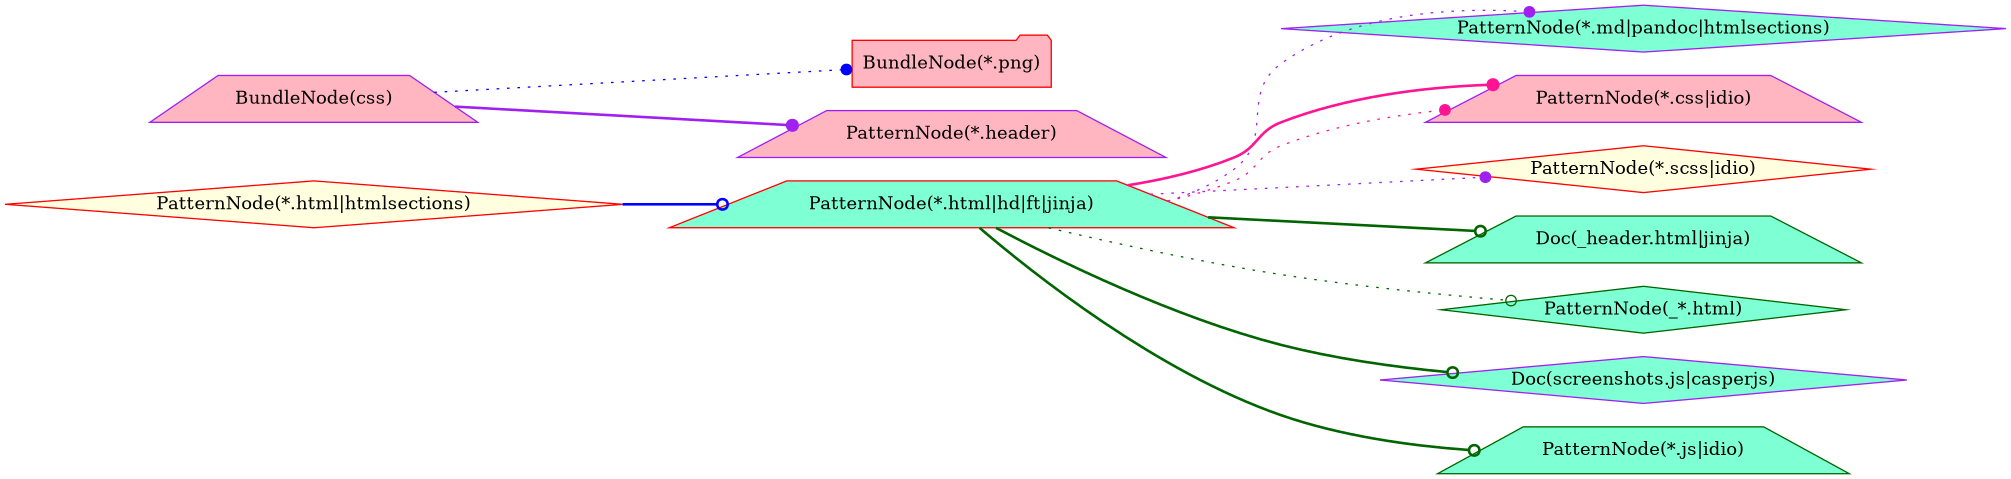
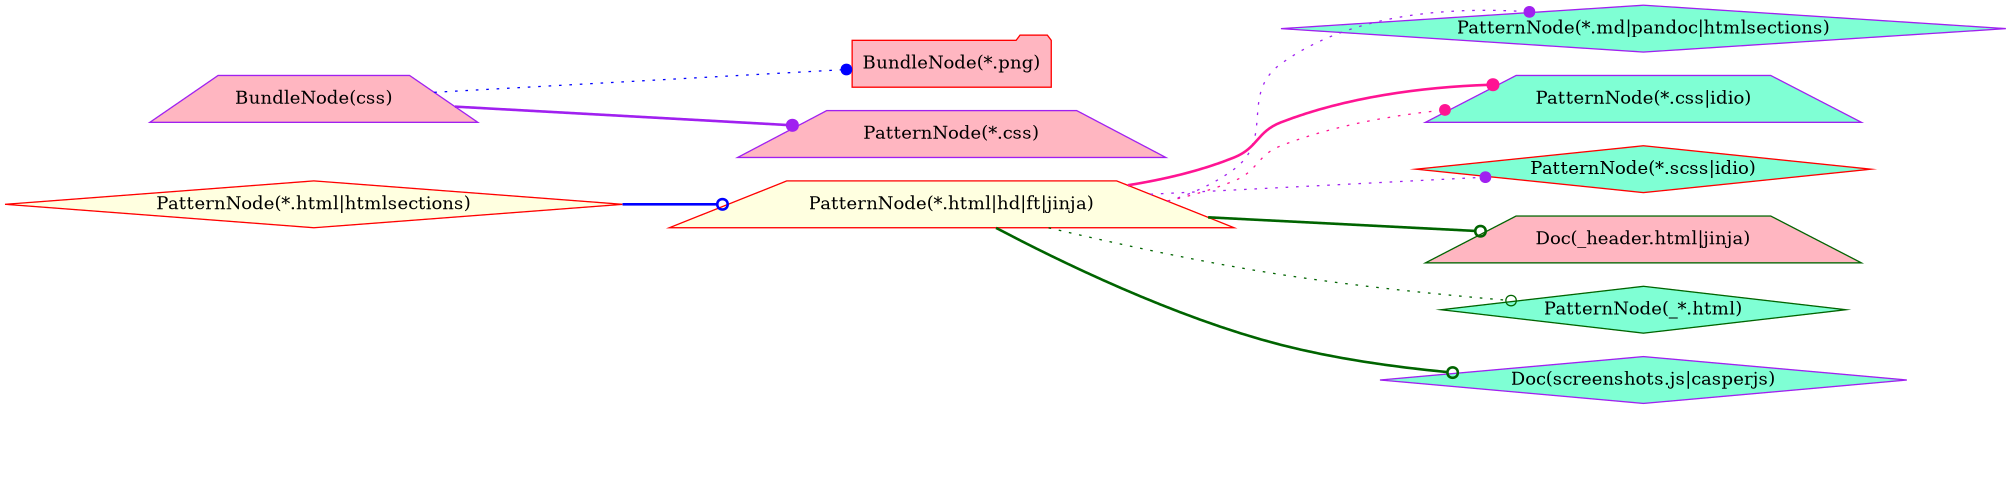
node "PatternNode(*.css|idio)": fillcolor lightpink -> aquamarine
node "PatternNode(*.header)": label "PatternNode(*.header)" -> "PatternNode(*.css)"
node "PatternNode(*.scss|idio)": fillcolor lightyellow -> aquamarine
node "PatternNode(*.html|hd|ft|jinja)": fillcolor aquamarine -> lightyellow
node "Doc(_header.html|jinja)": fillcolor aquamarine -> lightpink
node "PatternNode(*.js|idio)": removed
